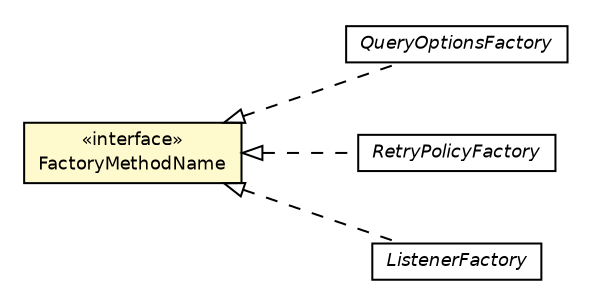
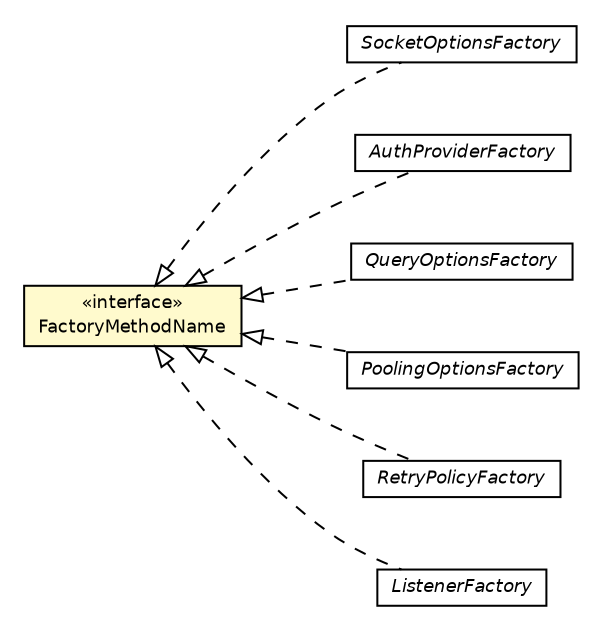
node "SocketOptionsFactory": added
node "AuthProviderFactory": added
node "PoolingOptionsFactory": added
